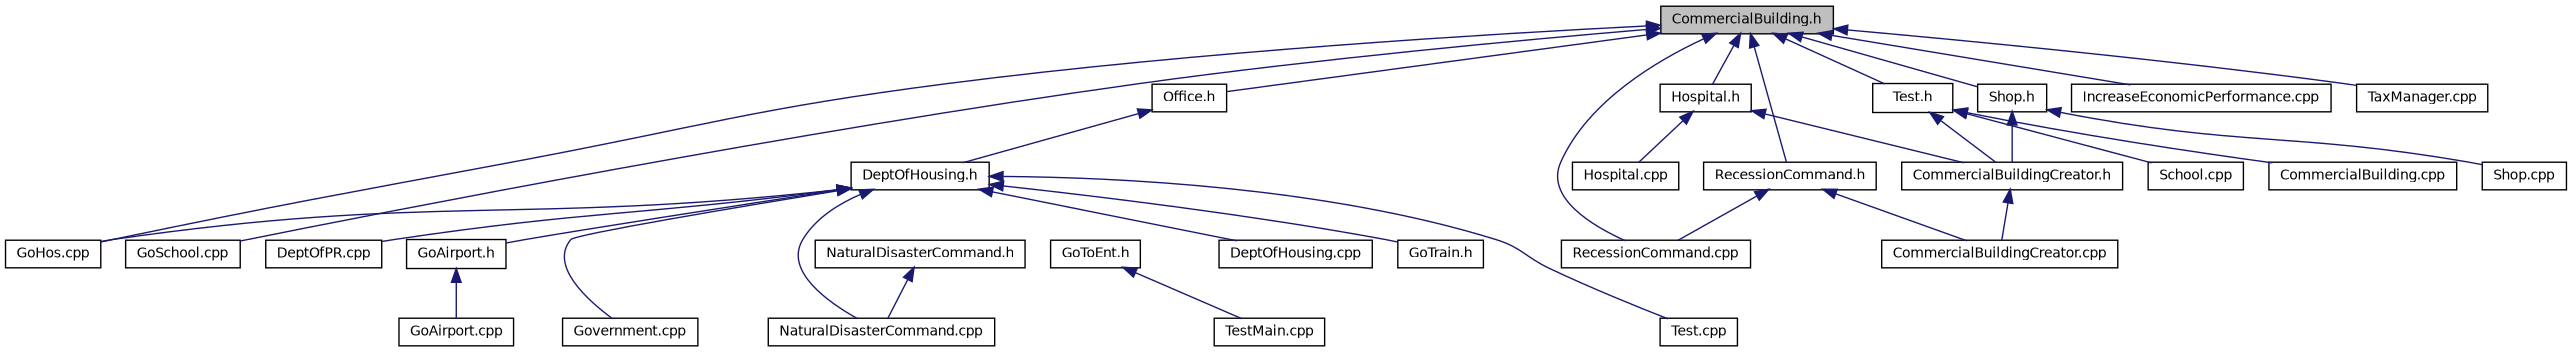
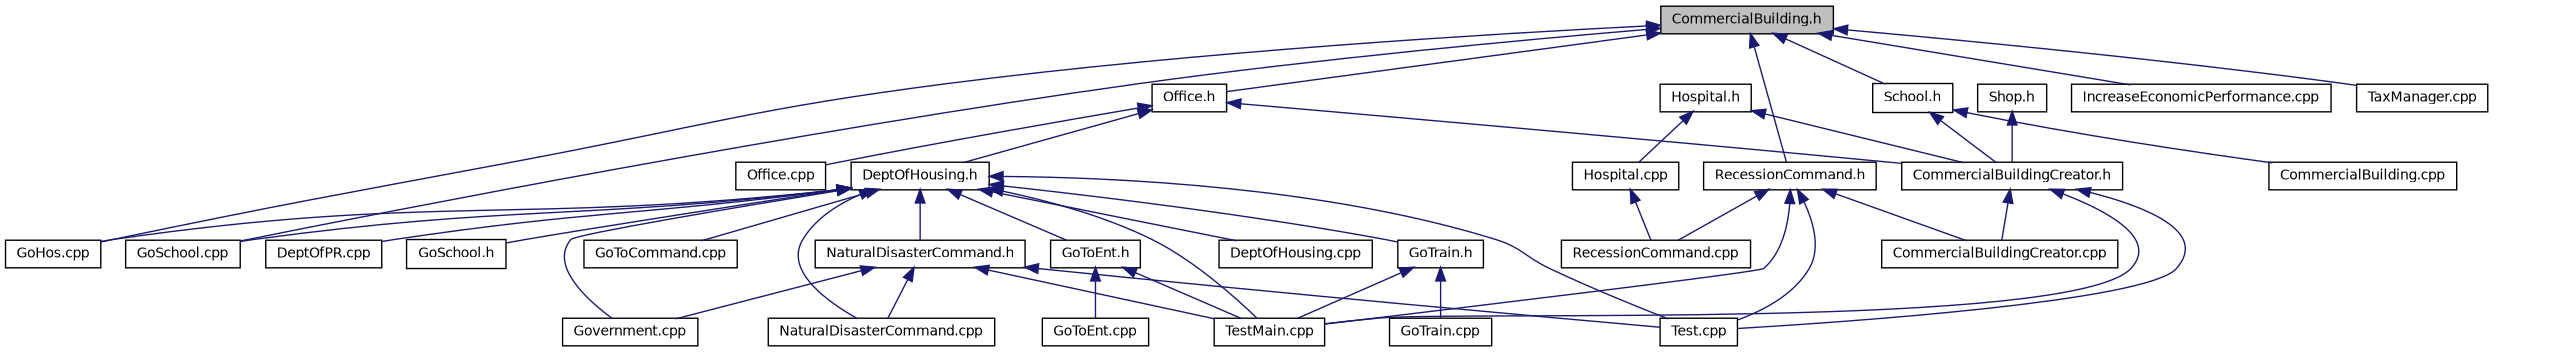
edge "Shop.h" -> "CommercialBuilding.h": removed
edge "Hospital.h" -> "CommercialBuilding.h": removed
node "Test.h": label "Test.h" -> "School.h"
edge "RecessionCommand.cpp" -> "CommercialBuilding.h": now "RecessionCommand.cpp" -> "Hospital.cpp"
edge "CommercialBuildingCreator.h" -> "Office.h": added
node "Office.cpp": added
node "School.cpp": removed
node "Shop.cpp": removed
edge "GoToEnt.h" -> "DeptOfHousing.h": added
edge "GoSchool.cpp" -> "DeptOfHousing.h": added
edge "NaturalDisasterCommand.h" -> "DeptOfHousing.h": added
edge "TestMain.cpp" -> "DeptOfHousing.h": added
node "GoAirport.h": label "GoAirport.h" -> "GoSchool.h"
node "GoToCommand.cpp": added
edge "Test.cpp" -> "RecessionCommand.h": added
edge "TestMain.cpp" -> "GoTrain.h": added
edge "TestMain.cpp" -> "RecessionCommand.h": added
edge "Test.cpp" -> "CommercialBuildingCreator.h": added
edge "Government.cpp" -> "NaturalDisasterCommand.h": added
edge "TestMain.cpp" -> "NaturalDisasterCommand.h": added
edge "Test.cpp" -> "NaturalDisasterCommand.h": added
edge "TestMain.cpp" -> "CommercialBuildingCreator.h": added
node "GoAirport.cpp": removed
node "GoToEnt.cpp": added
node "GoTrain.cpp": added
